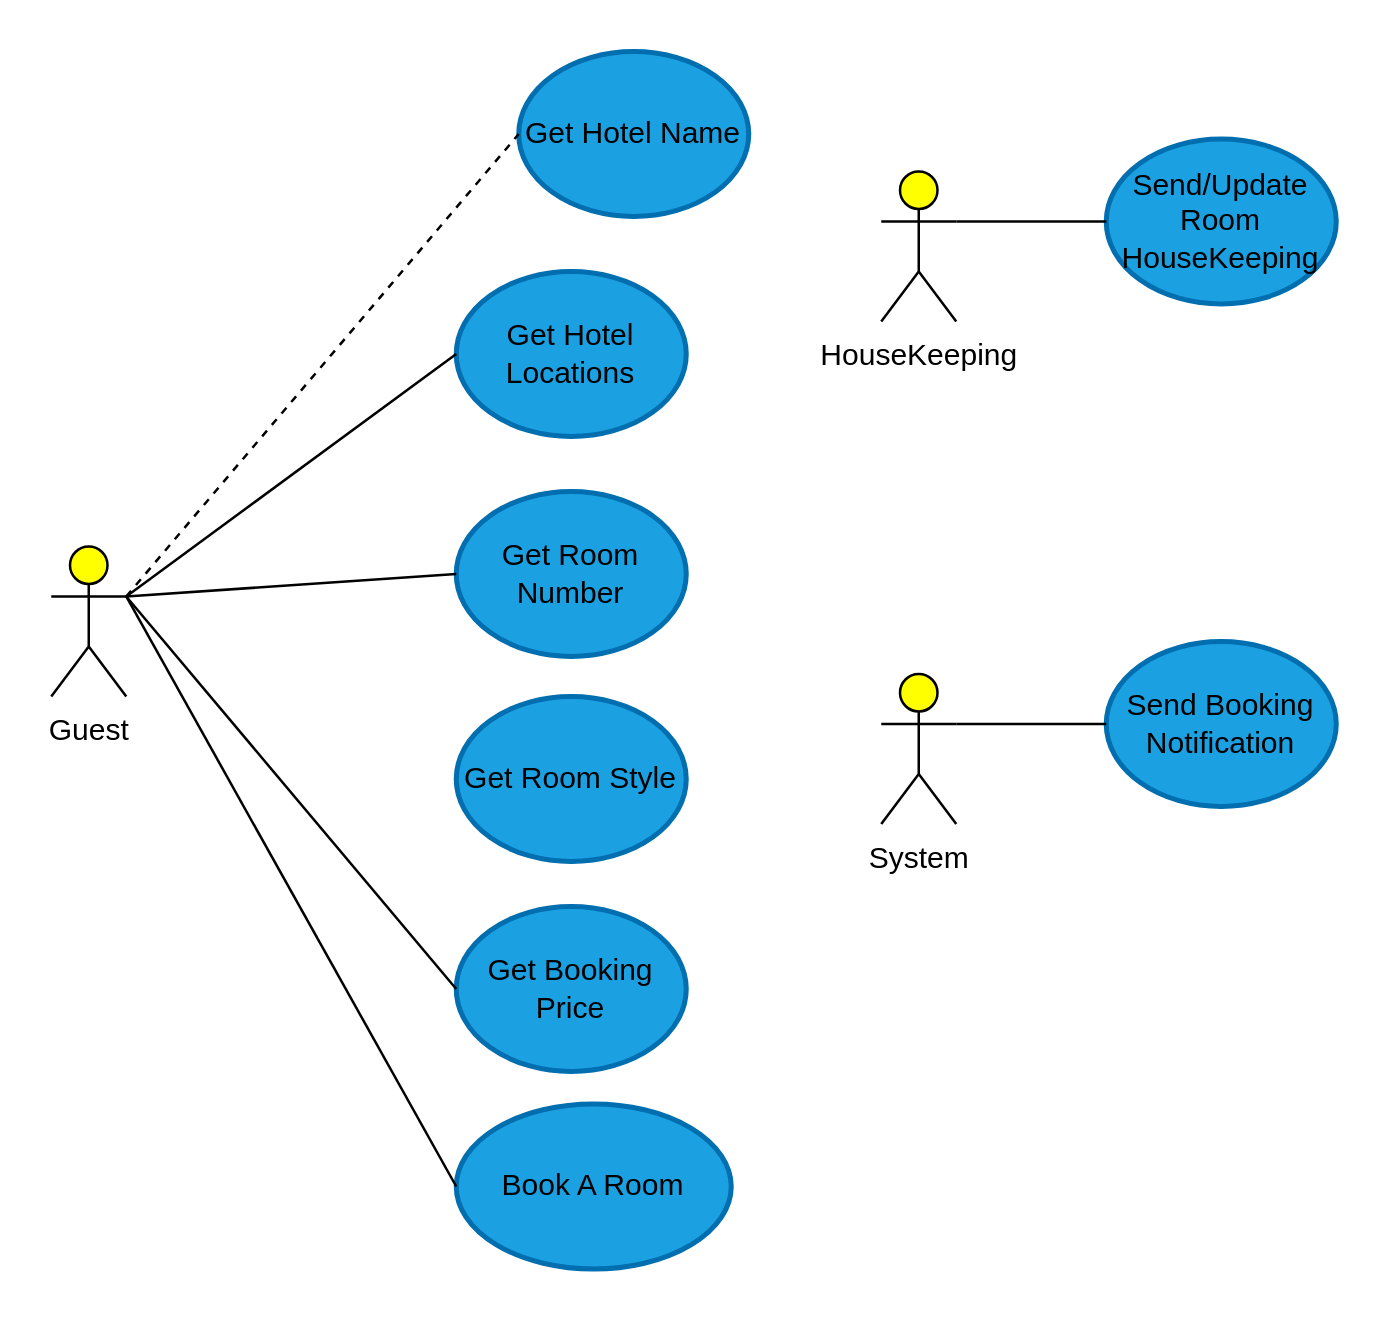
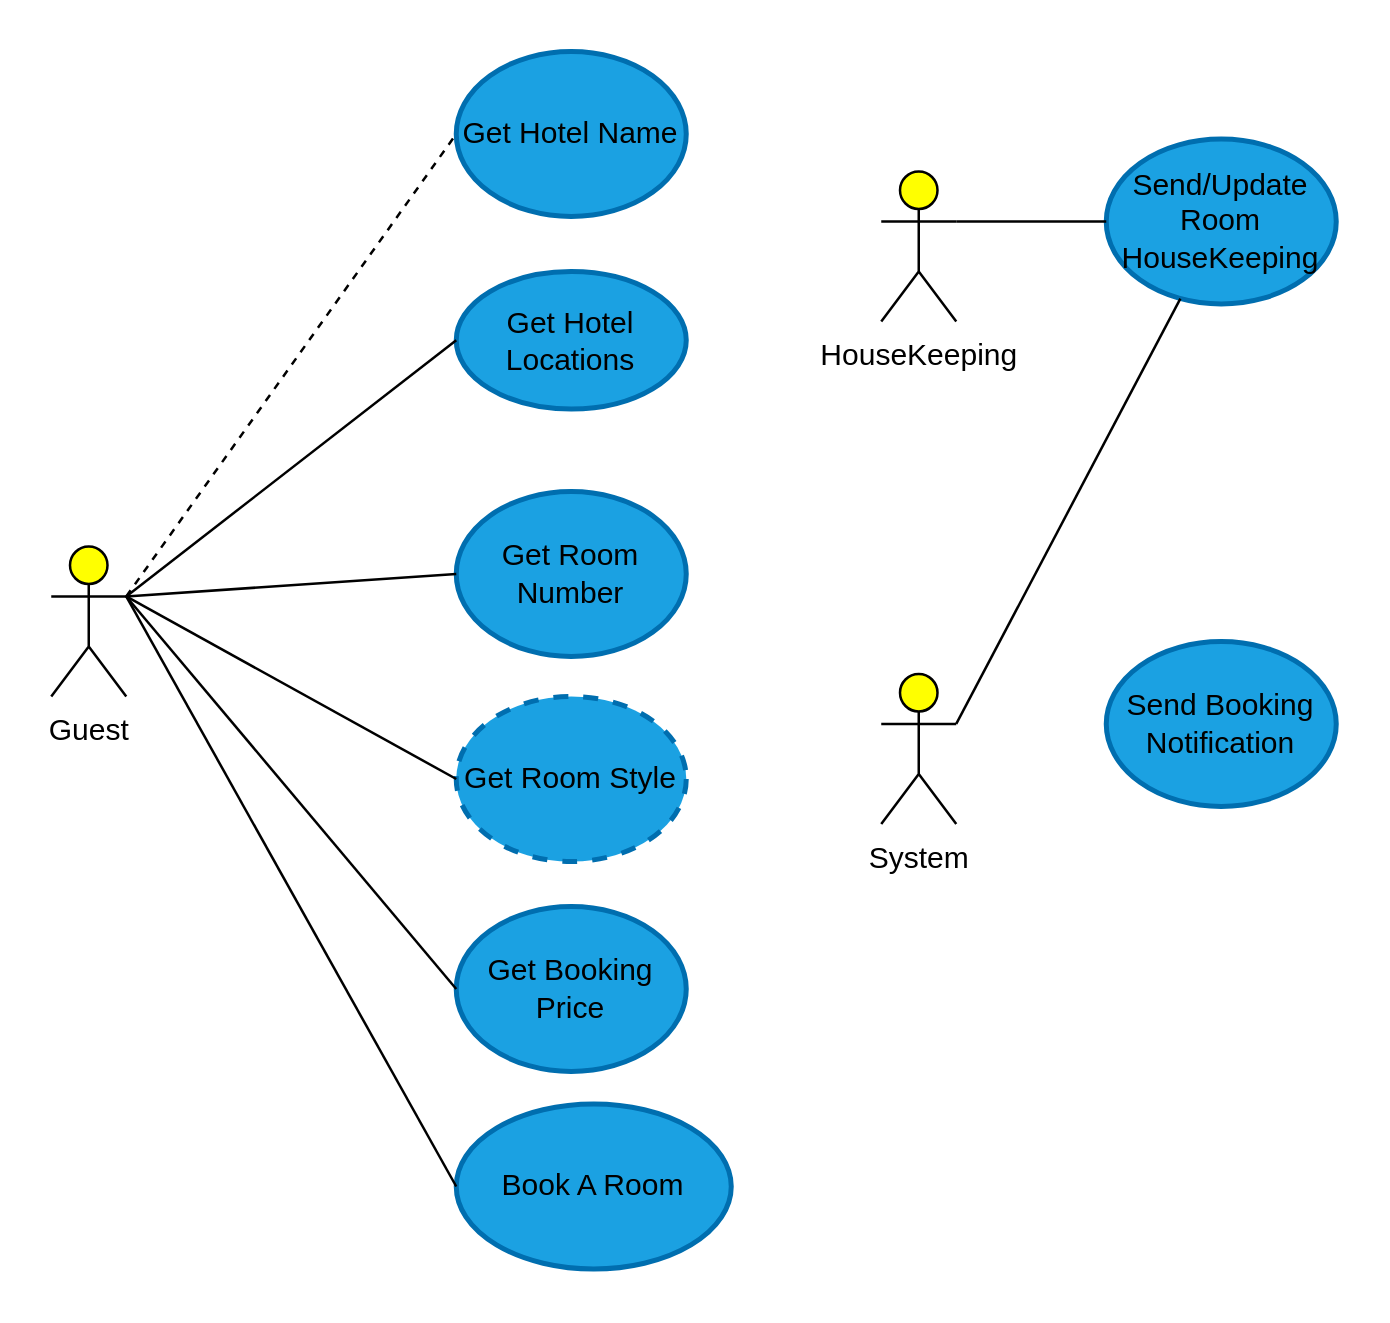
node "Get Hotel Name": moved (634, 134) -> (571, 134)
node "Get Hotel Locations": size 230x165 -> 230x138
edge "Guest" -- "Get Room Style": added
edge "Send Booking Notification" -- "System": now "Send/Update Room HouseKeeping" -- "System"
node "Get Room Style": style solid -> dashed
